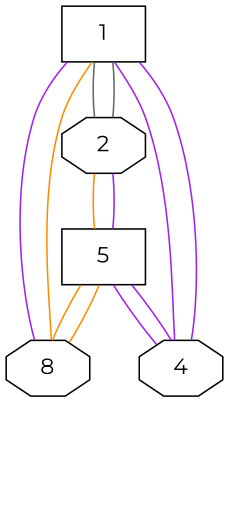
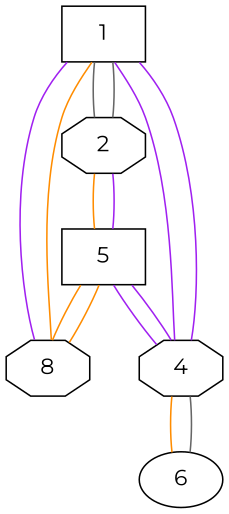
node "6": added
